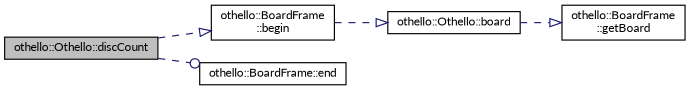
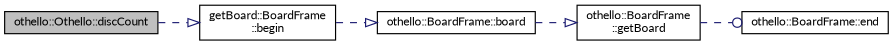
node "othello::BoardFrame ::begin": label "othello::BoardFrame ::begin" -> "getBoard::BoardFrame ::begin"
node "othello::Othello::board": label "othello::Othello::board" -> "othello::BoardFrame::board"
edge "othello::Othello::discCount" -> "othello::BoardFrame::end": now "othello::BoardFrame ::getBoard" -> "othello::BoardFrame::end"
